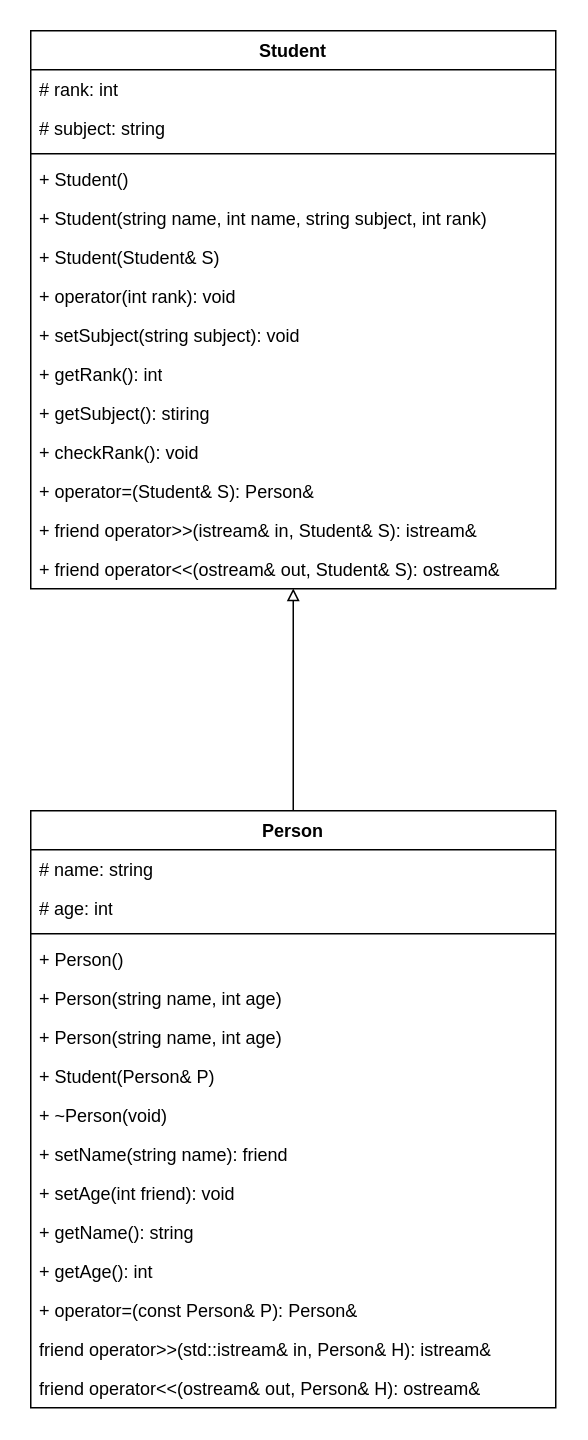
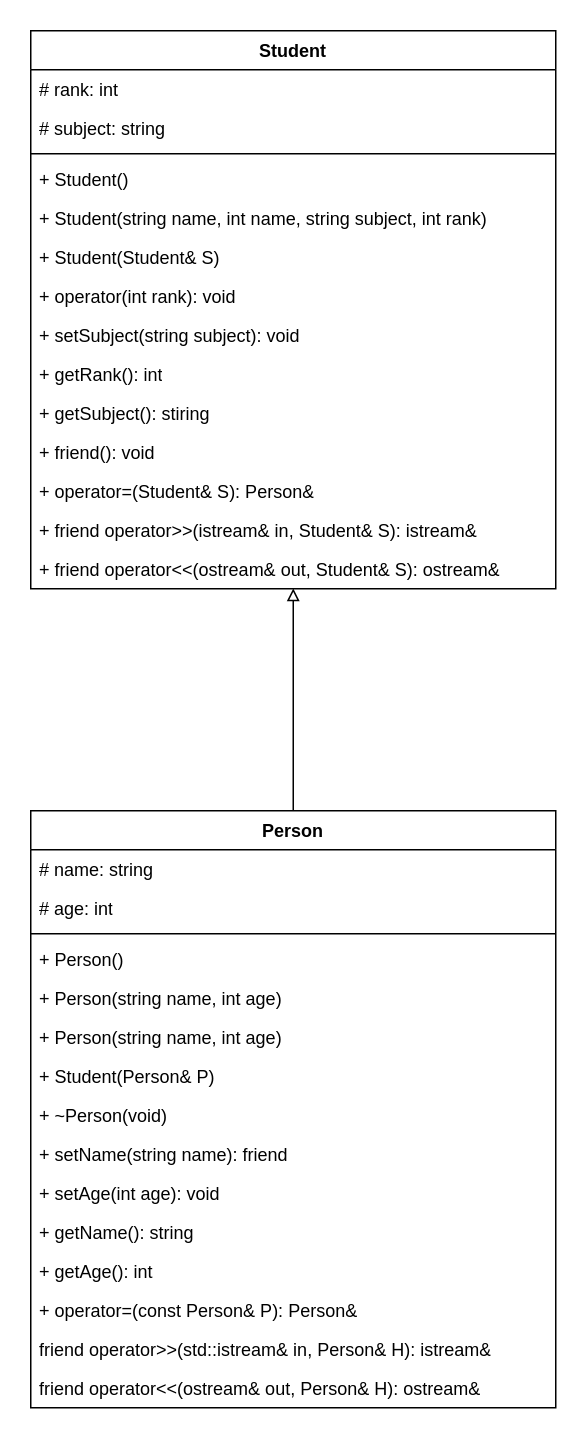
node "+ checkRank(): void": label "+ checkRank(): void" -> "+ friend(): void"
node "+ setAge(int friend): void": label "+ setAge(int friend): void" -> "+ setAge(int age): void"
